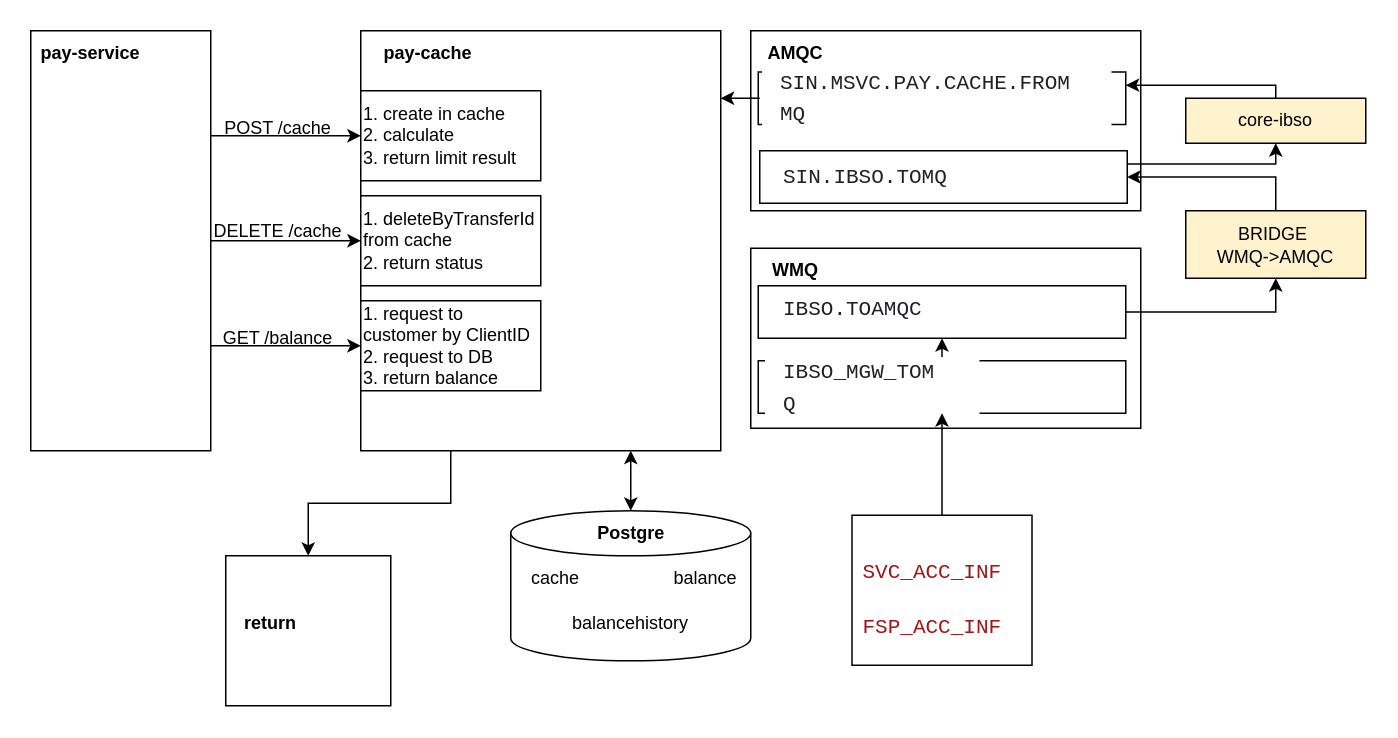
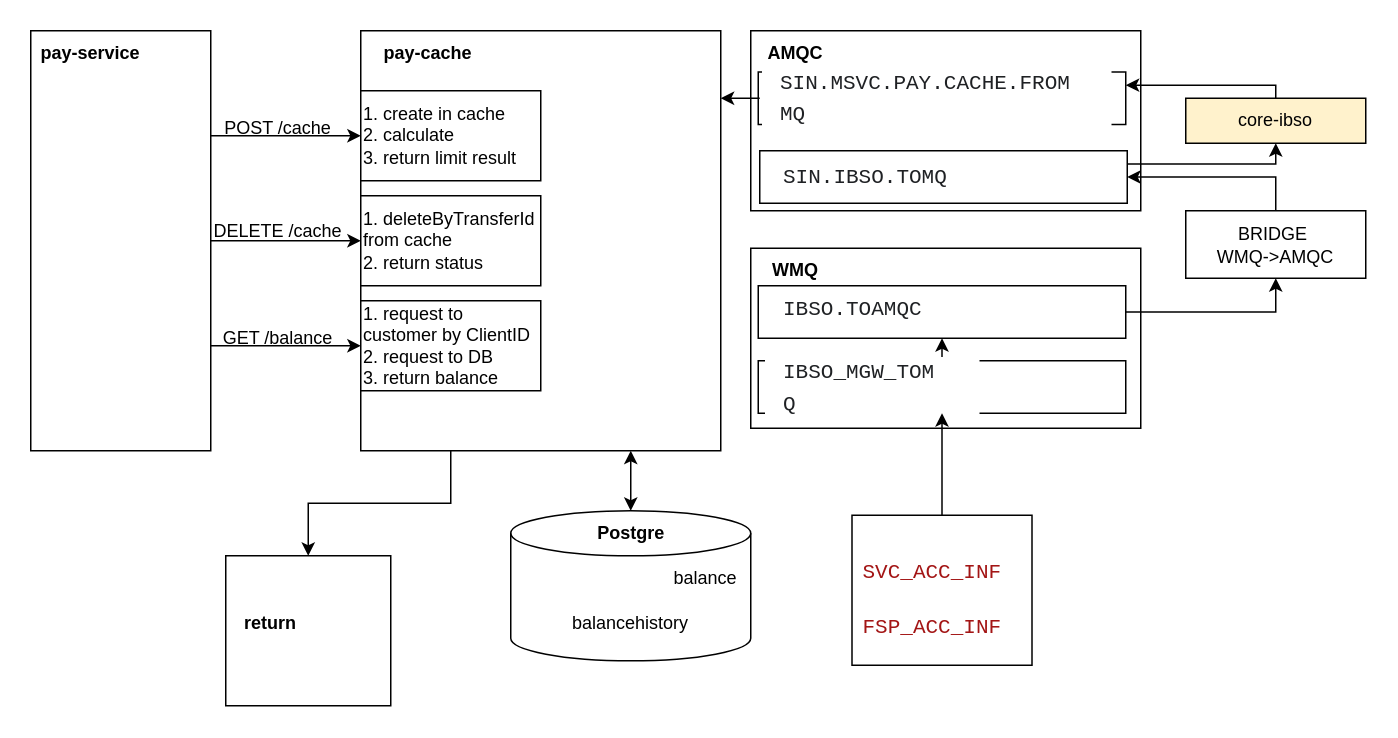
node "BRIDGE WMQ->AMQC": fillcolor #fff2cc -> #ffffff
node "cache": removed
